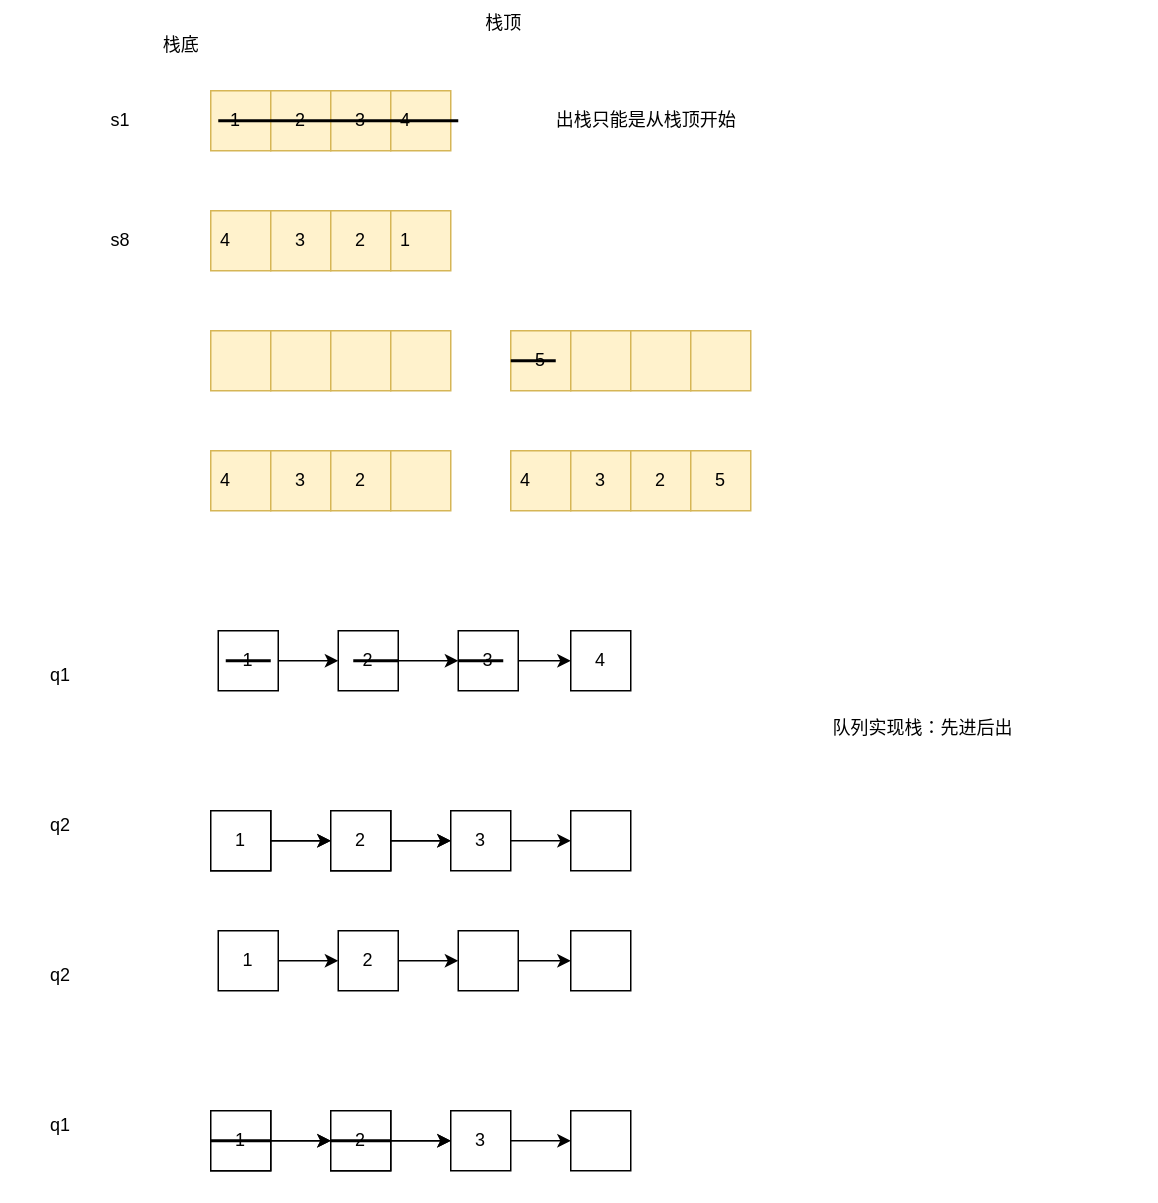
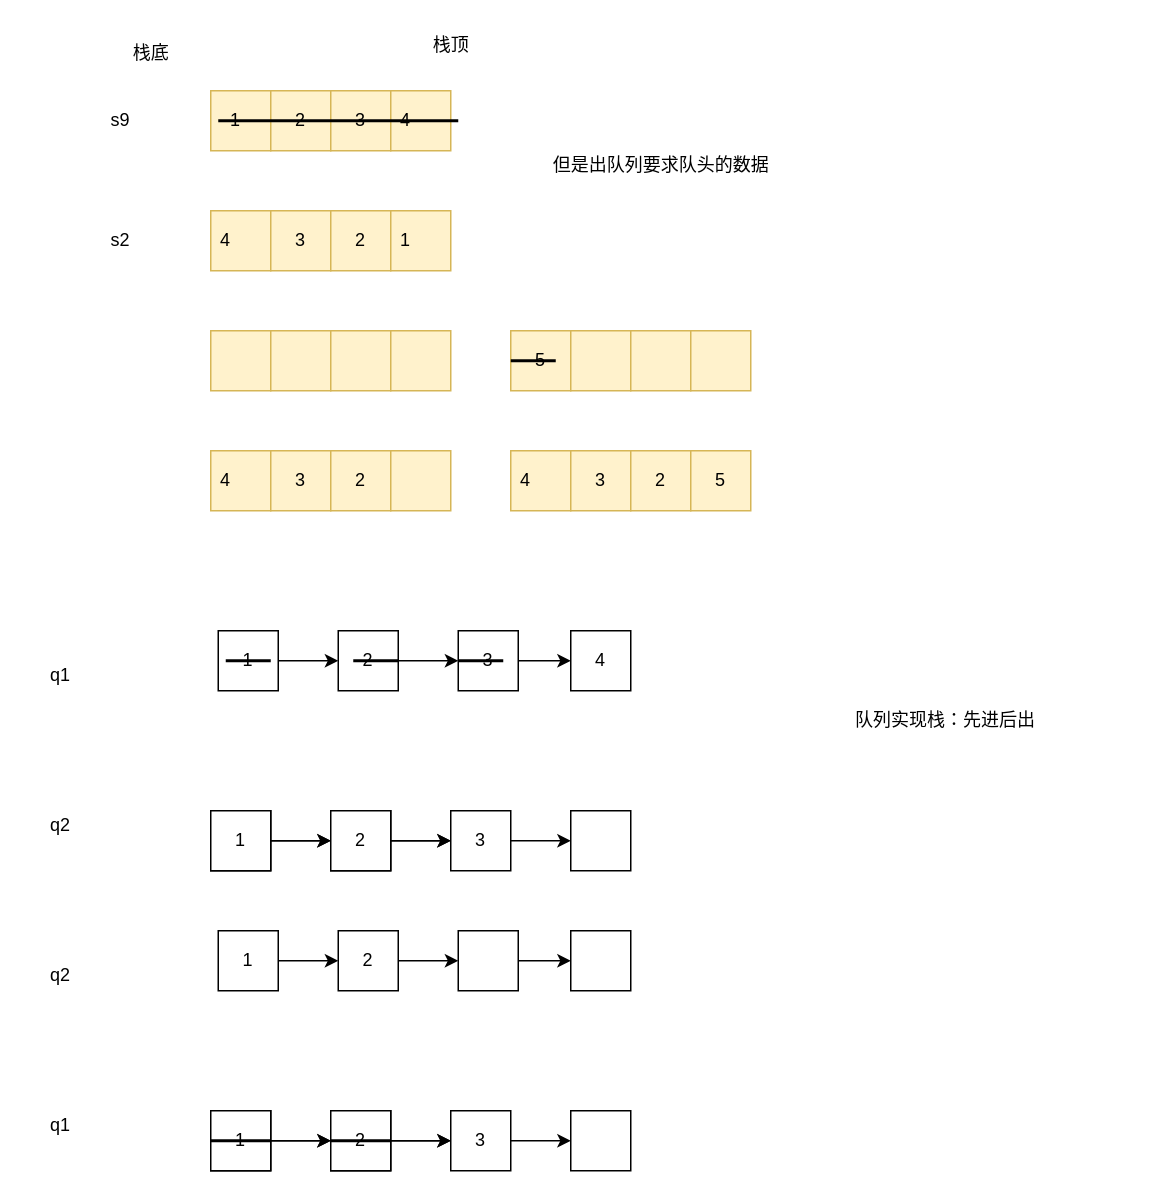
node "栈顶": moved (503, 23) -> (451, 46)
node "栈底": moved (181, 46) -> (151, 53)
node "s1": label "s1" -> "s9"
node "出栈只能是从栈顶开始": removed
node "但是出队列要求队头的数据": added
node "s8": label "s8" -> "s2"
node "队列实现栈：先进后出": moved (923, 728) -> (946, 721)
